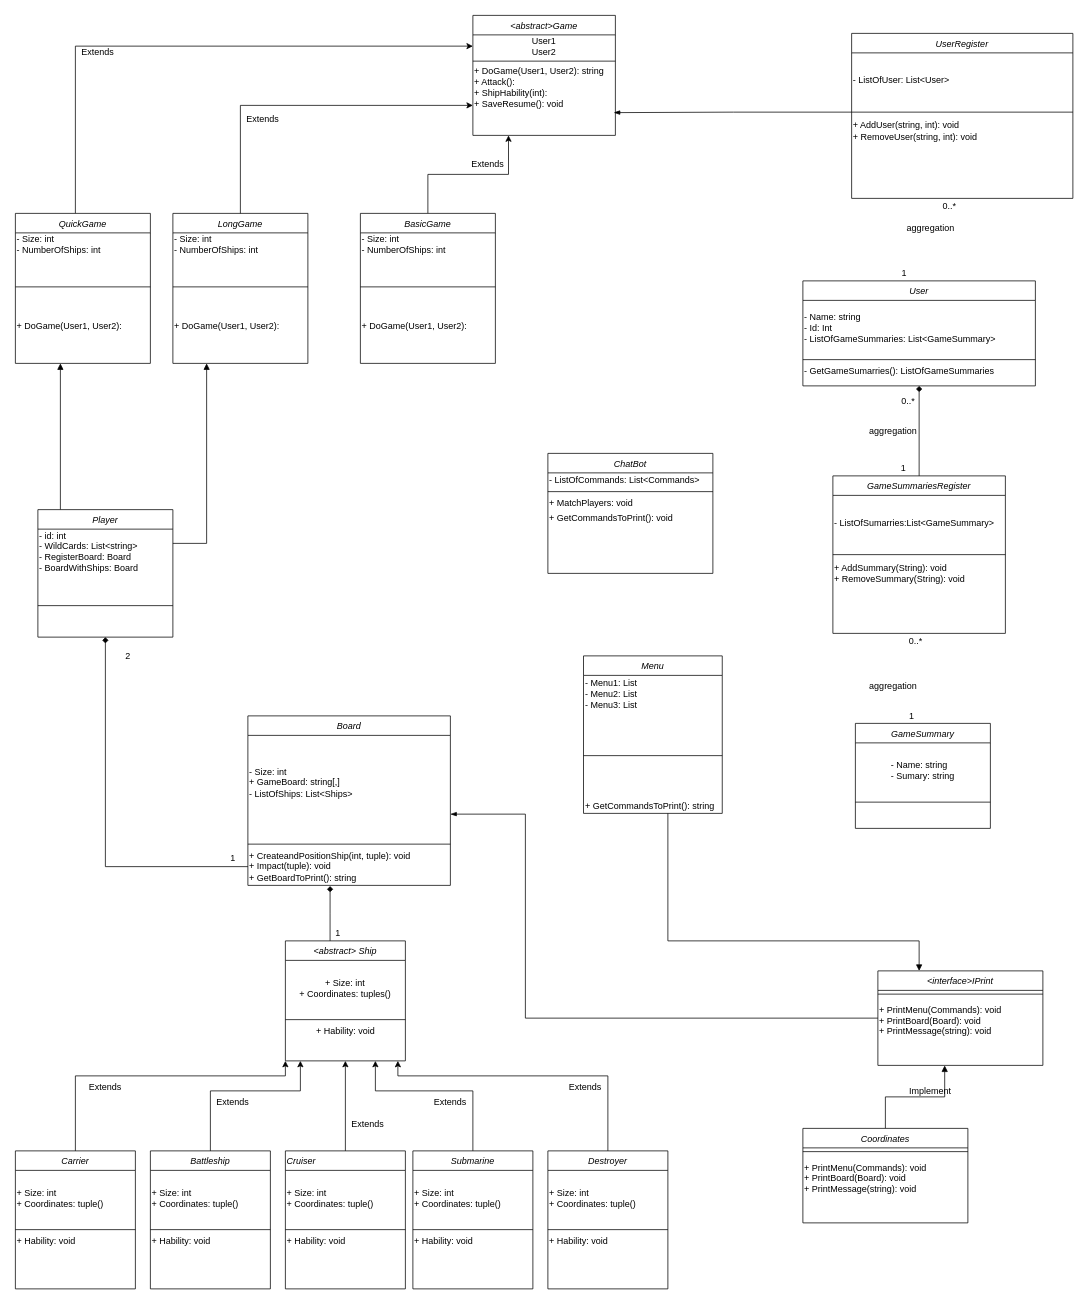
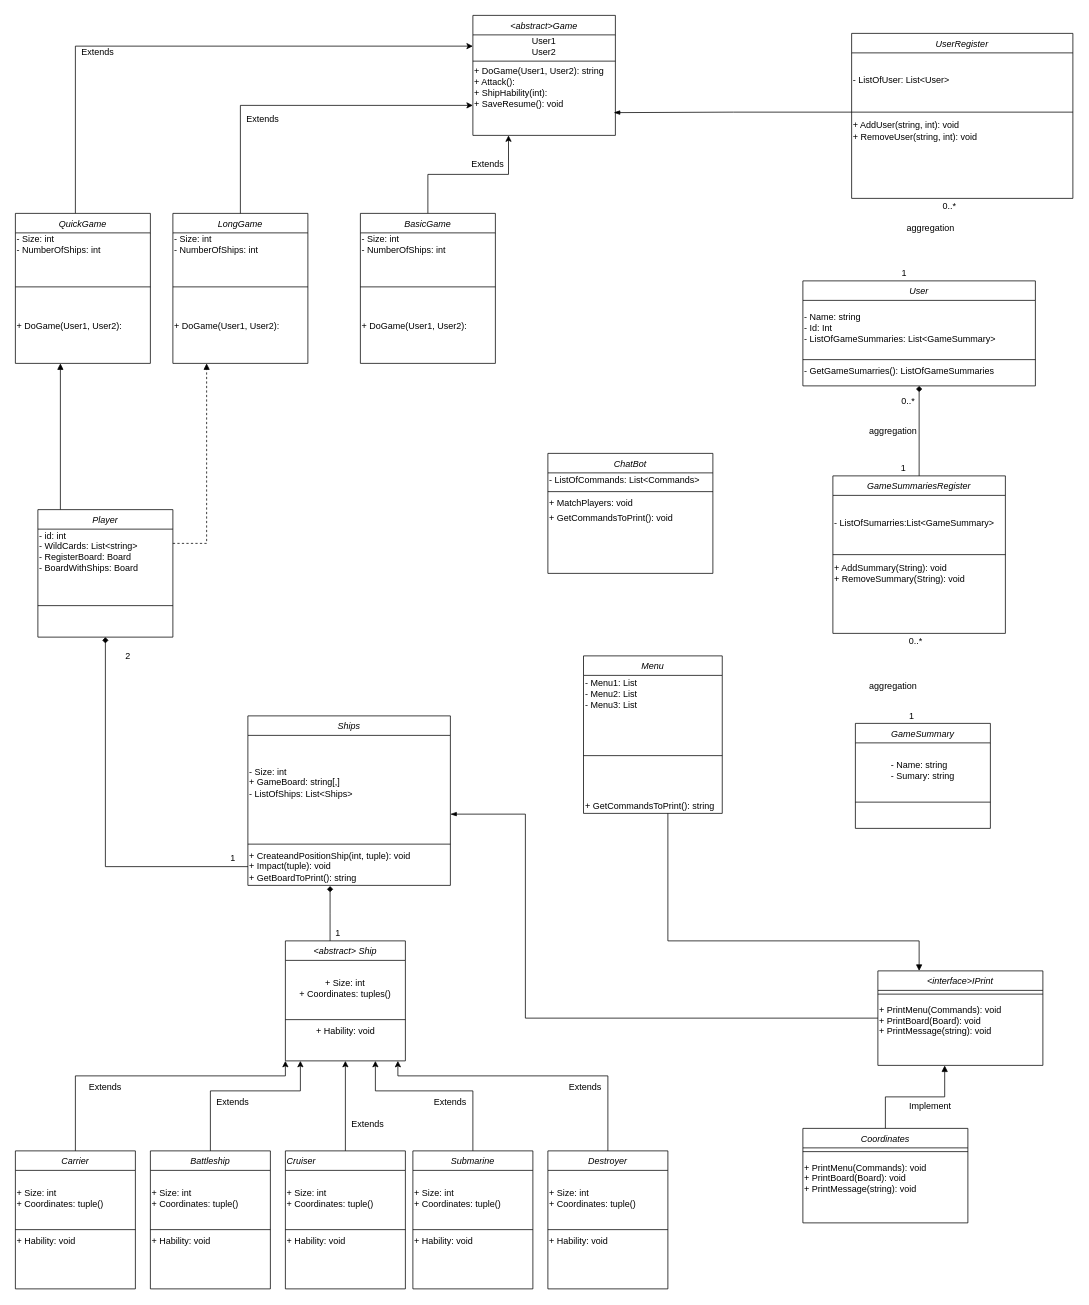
edge "Player" -> "LongGame": style solid -> dashed
node "Board": label "Board" -> "Ships"
node "Implement": moved (930, 1091) -> (930, 1106)
